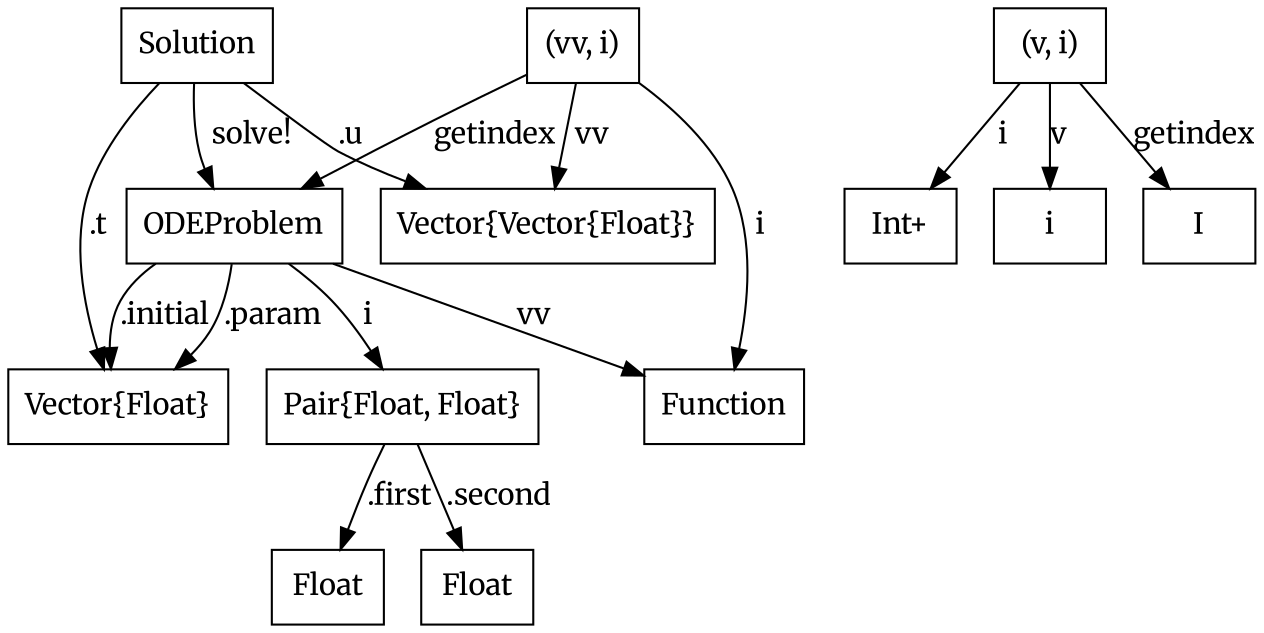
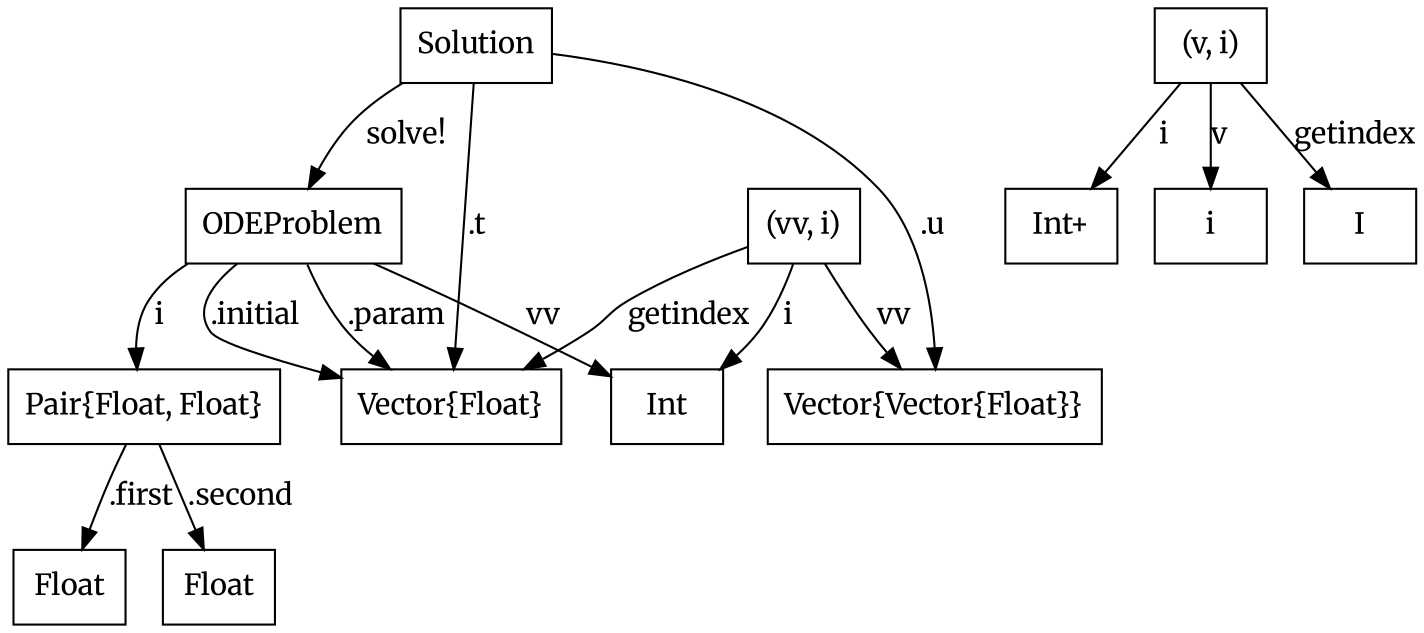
edge "(vv, i)" -> "ODEProblem": now "(vv, i)" -> "Vector{Float}"
node "Function": label "Function" -> "Int"
